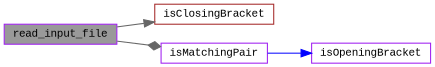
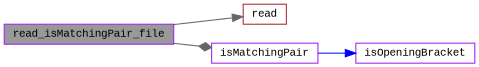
node "isClosingBracket": label "isClosingBracket" -> "read"
node "read_input_file": label "read_input_file" -> "read_isMatchingPair_file"
